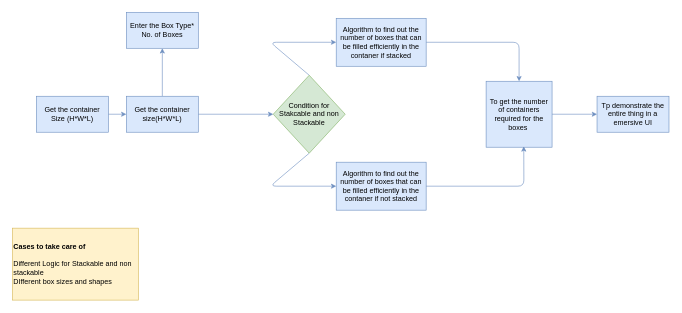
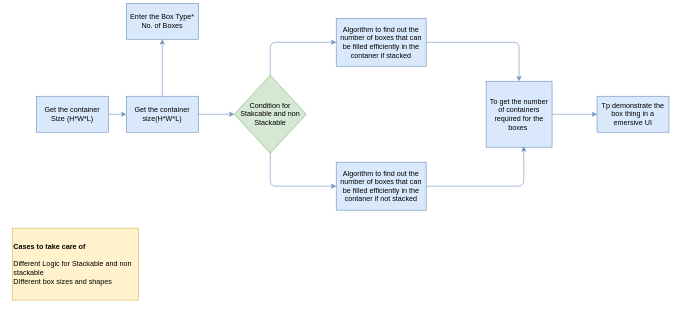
node "Enter the Box Type* No. of Boxes": moved (162, 30) -> (162, 21)
node "Condition for Stakcable and non Stackable": moved (309, 114) -> (270, 114)
node "Tp demonstrate the entire thing in a emersive UI": label "Tp demonstrate the entire thing in a emersive UI" -> "Tp demonstrate the box thing in a emersive UI"
